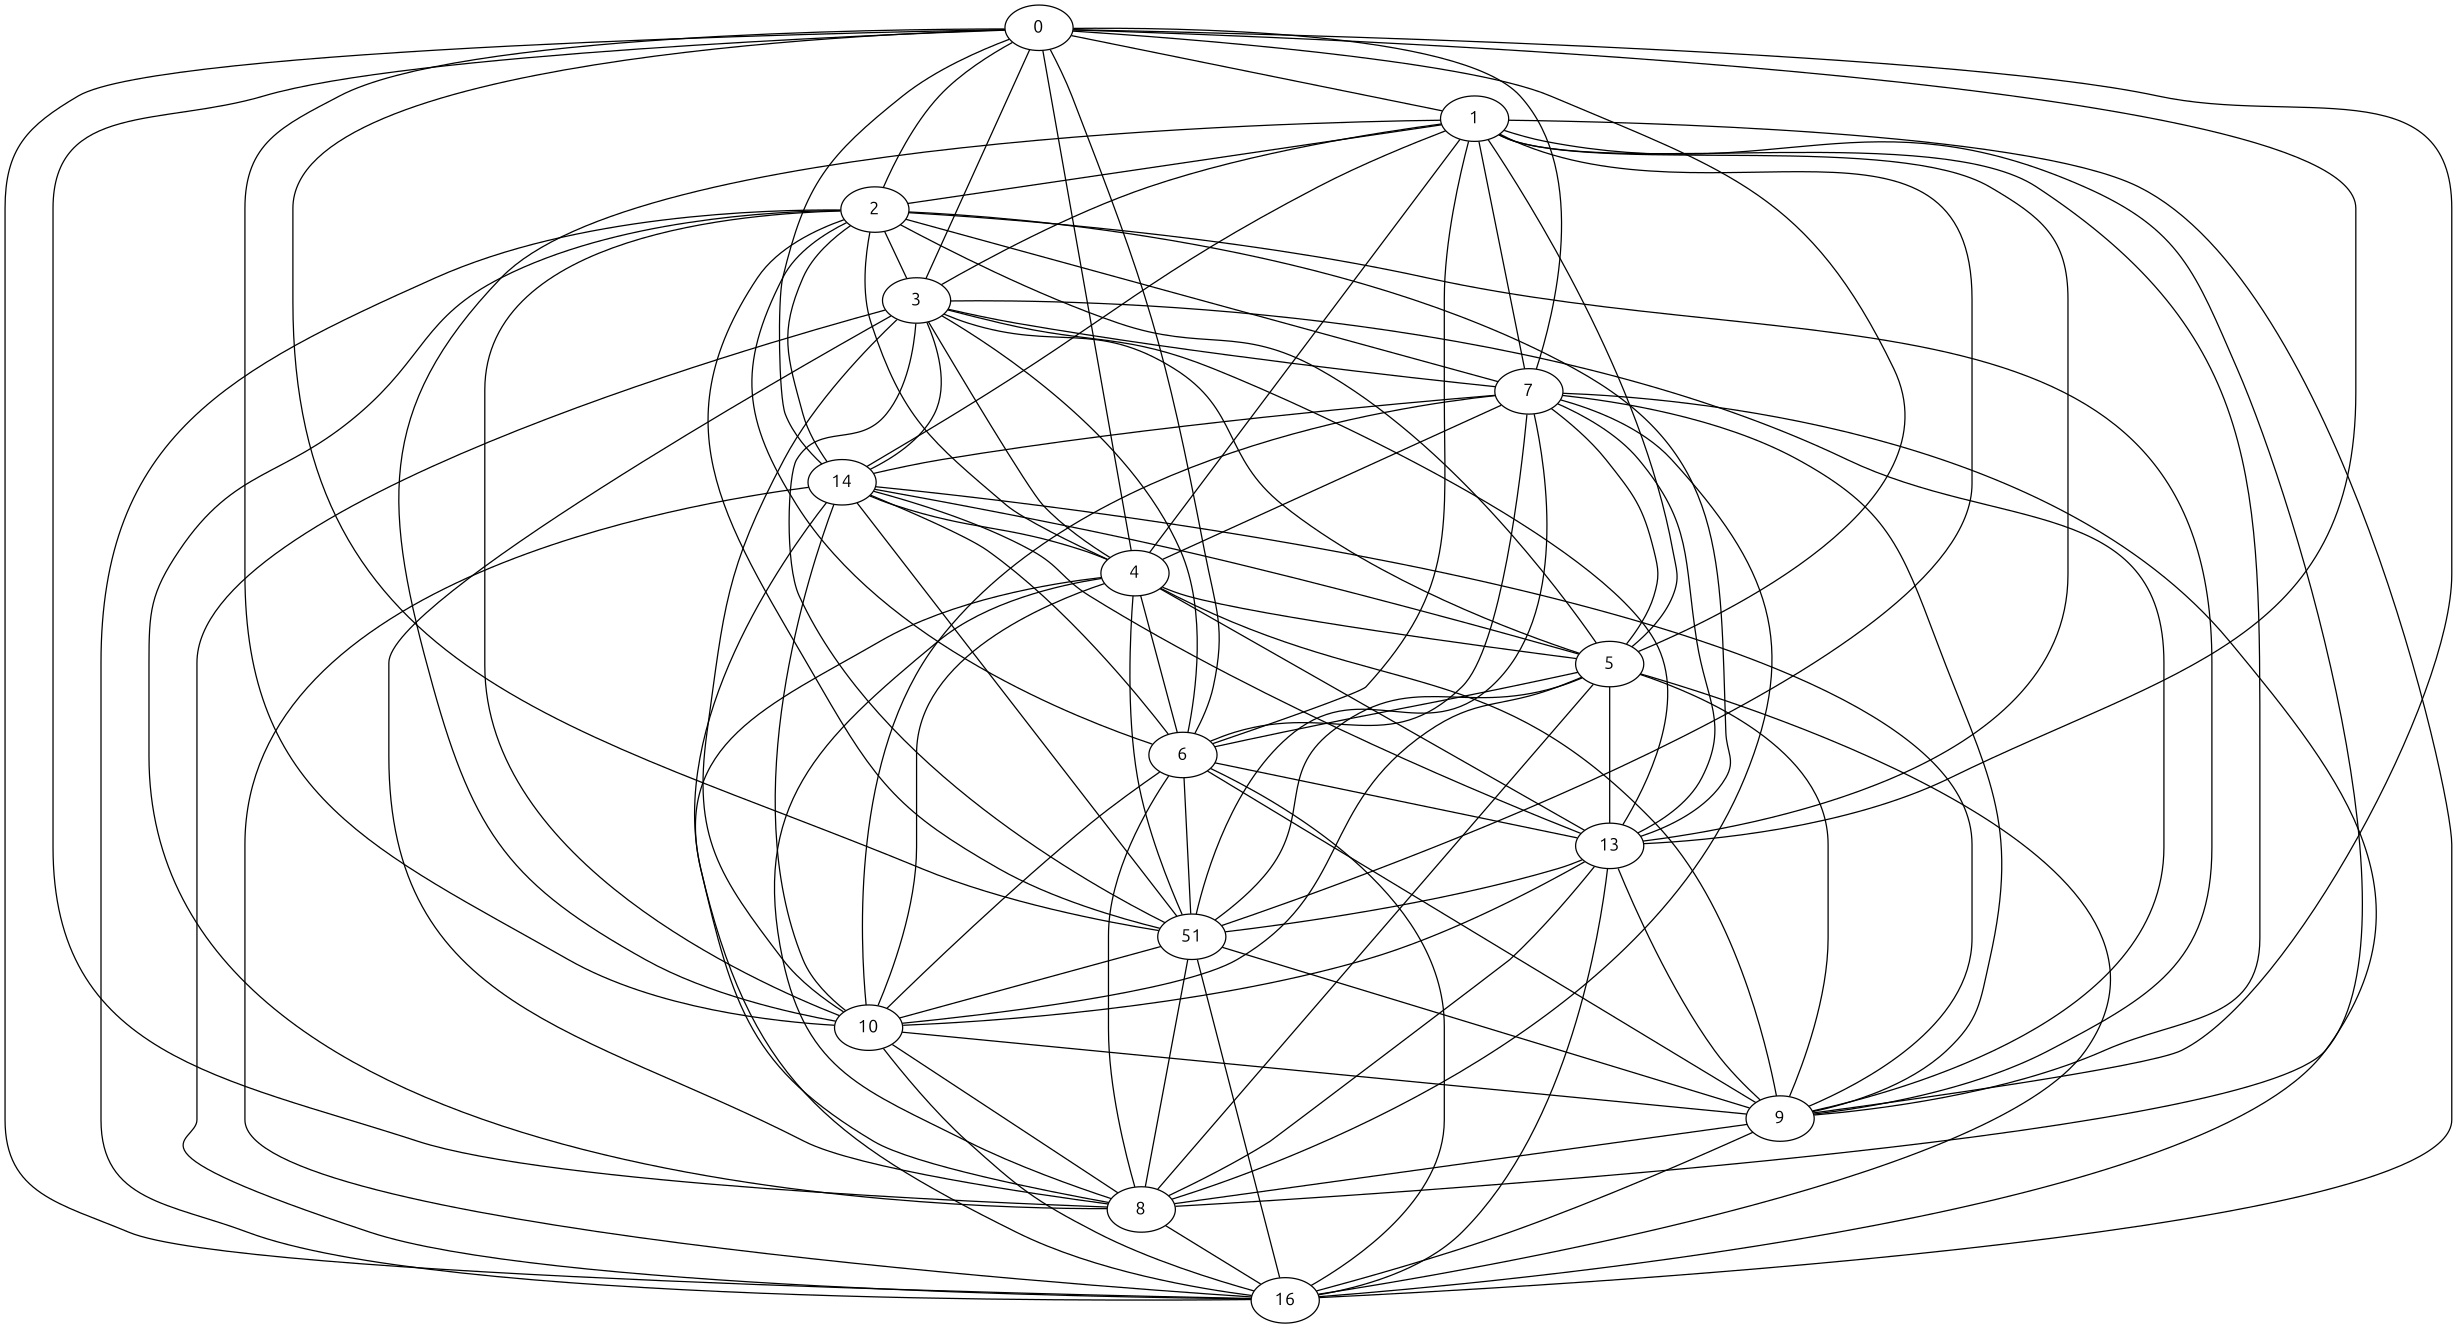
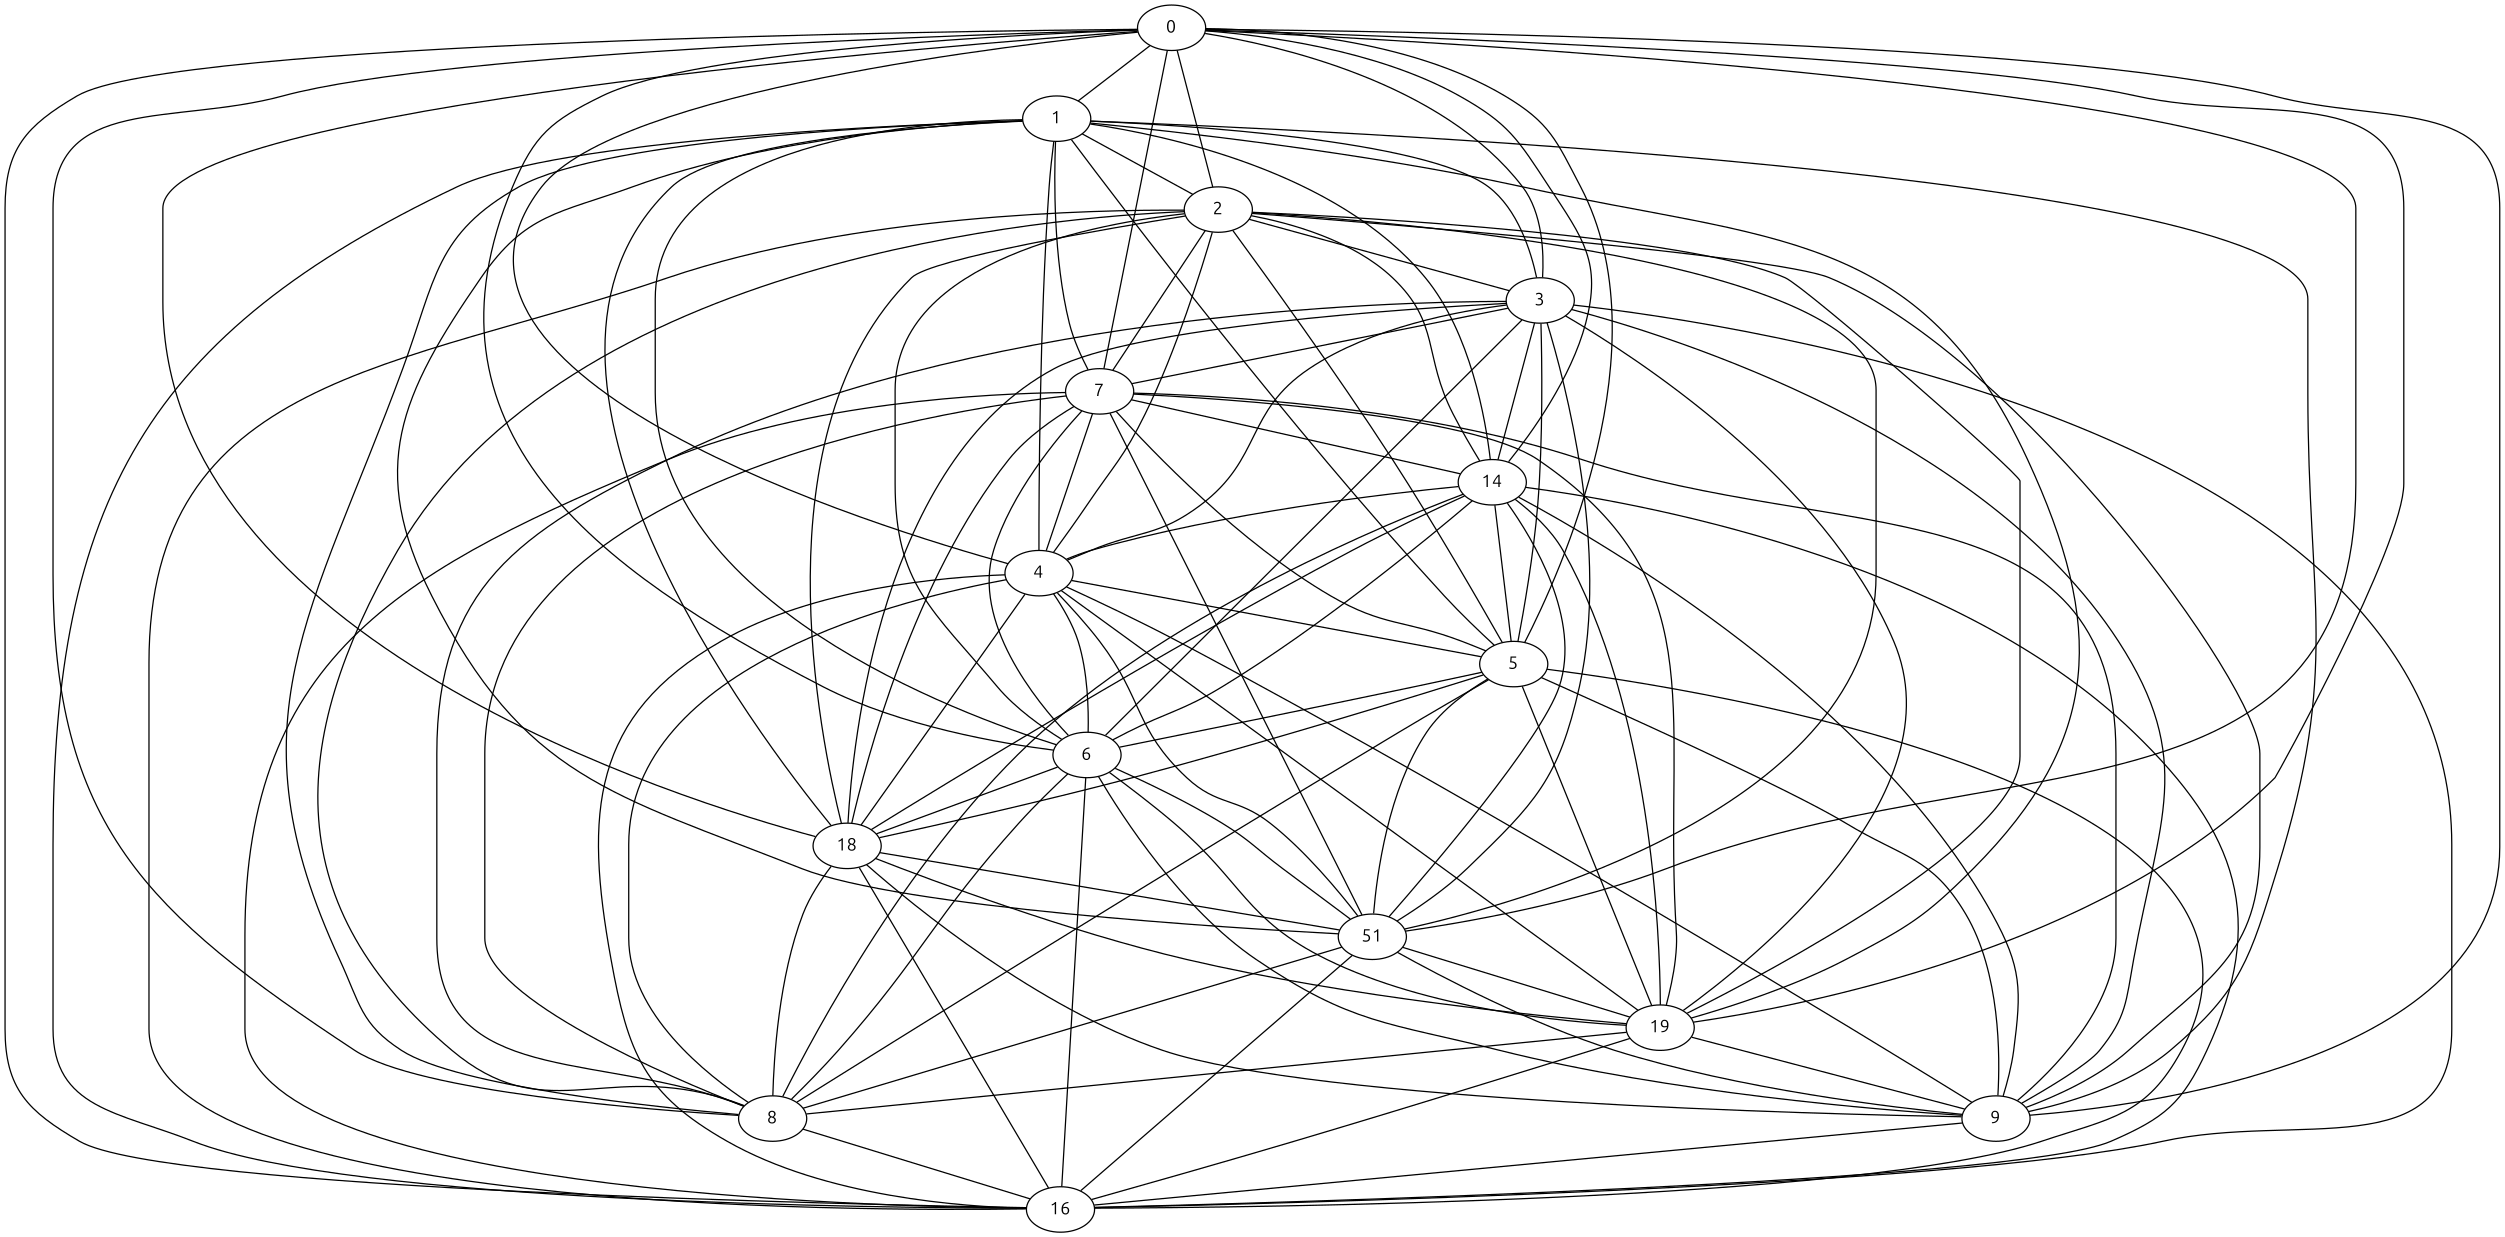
node "13": label "13" -> "18"
node "10": label "10" -> "19"
edge "9" -- "8": removed
